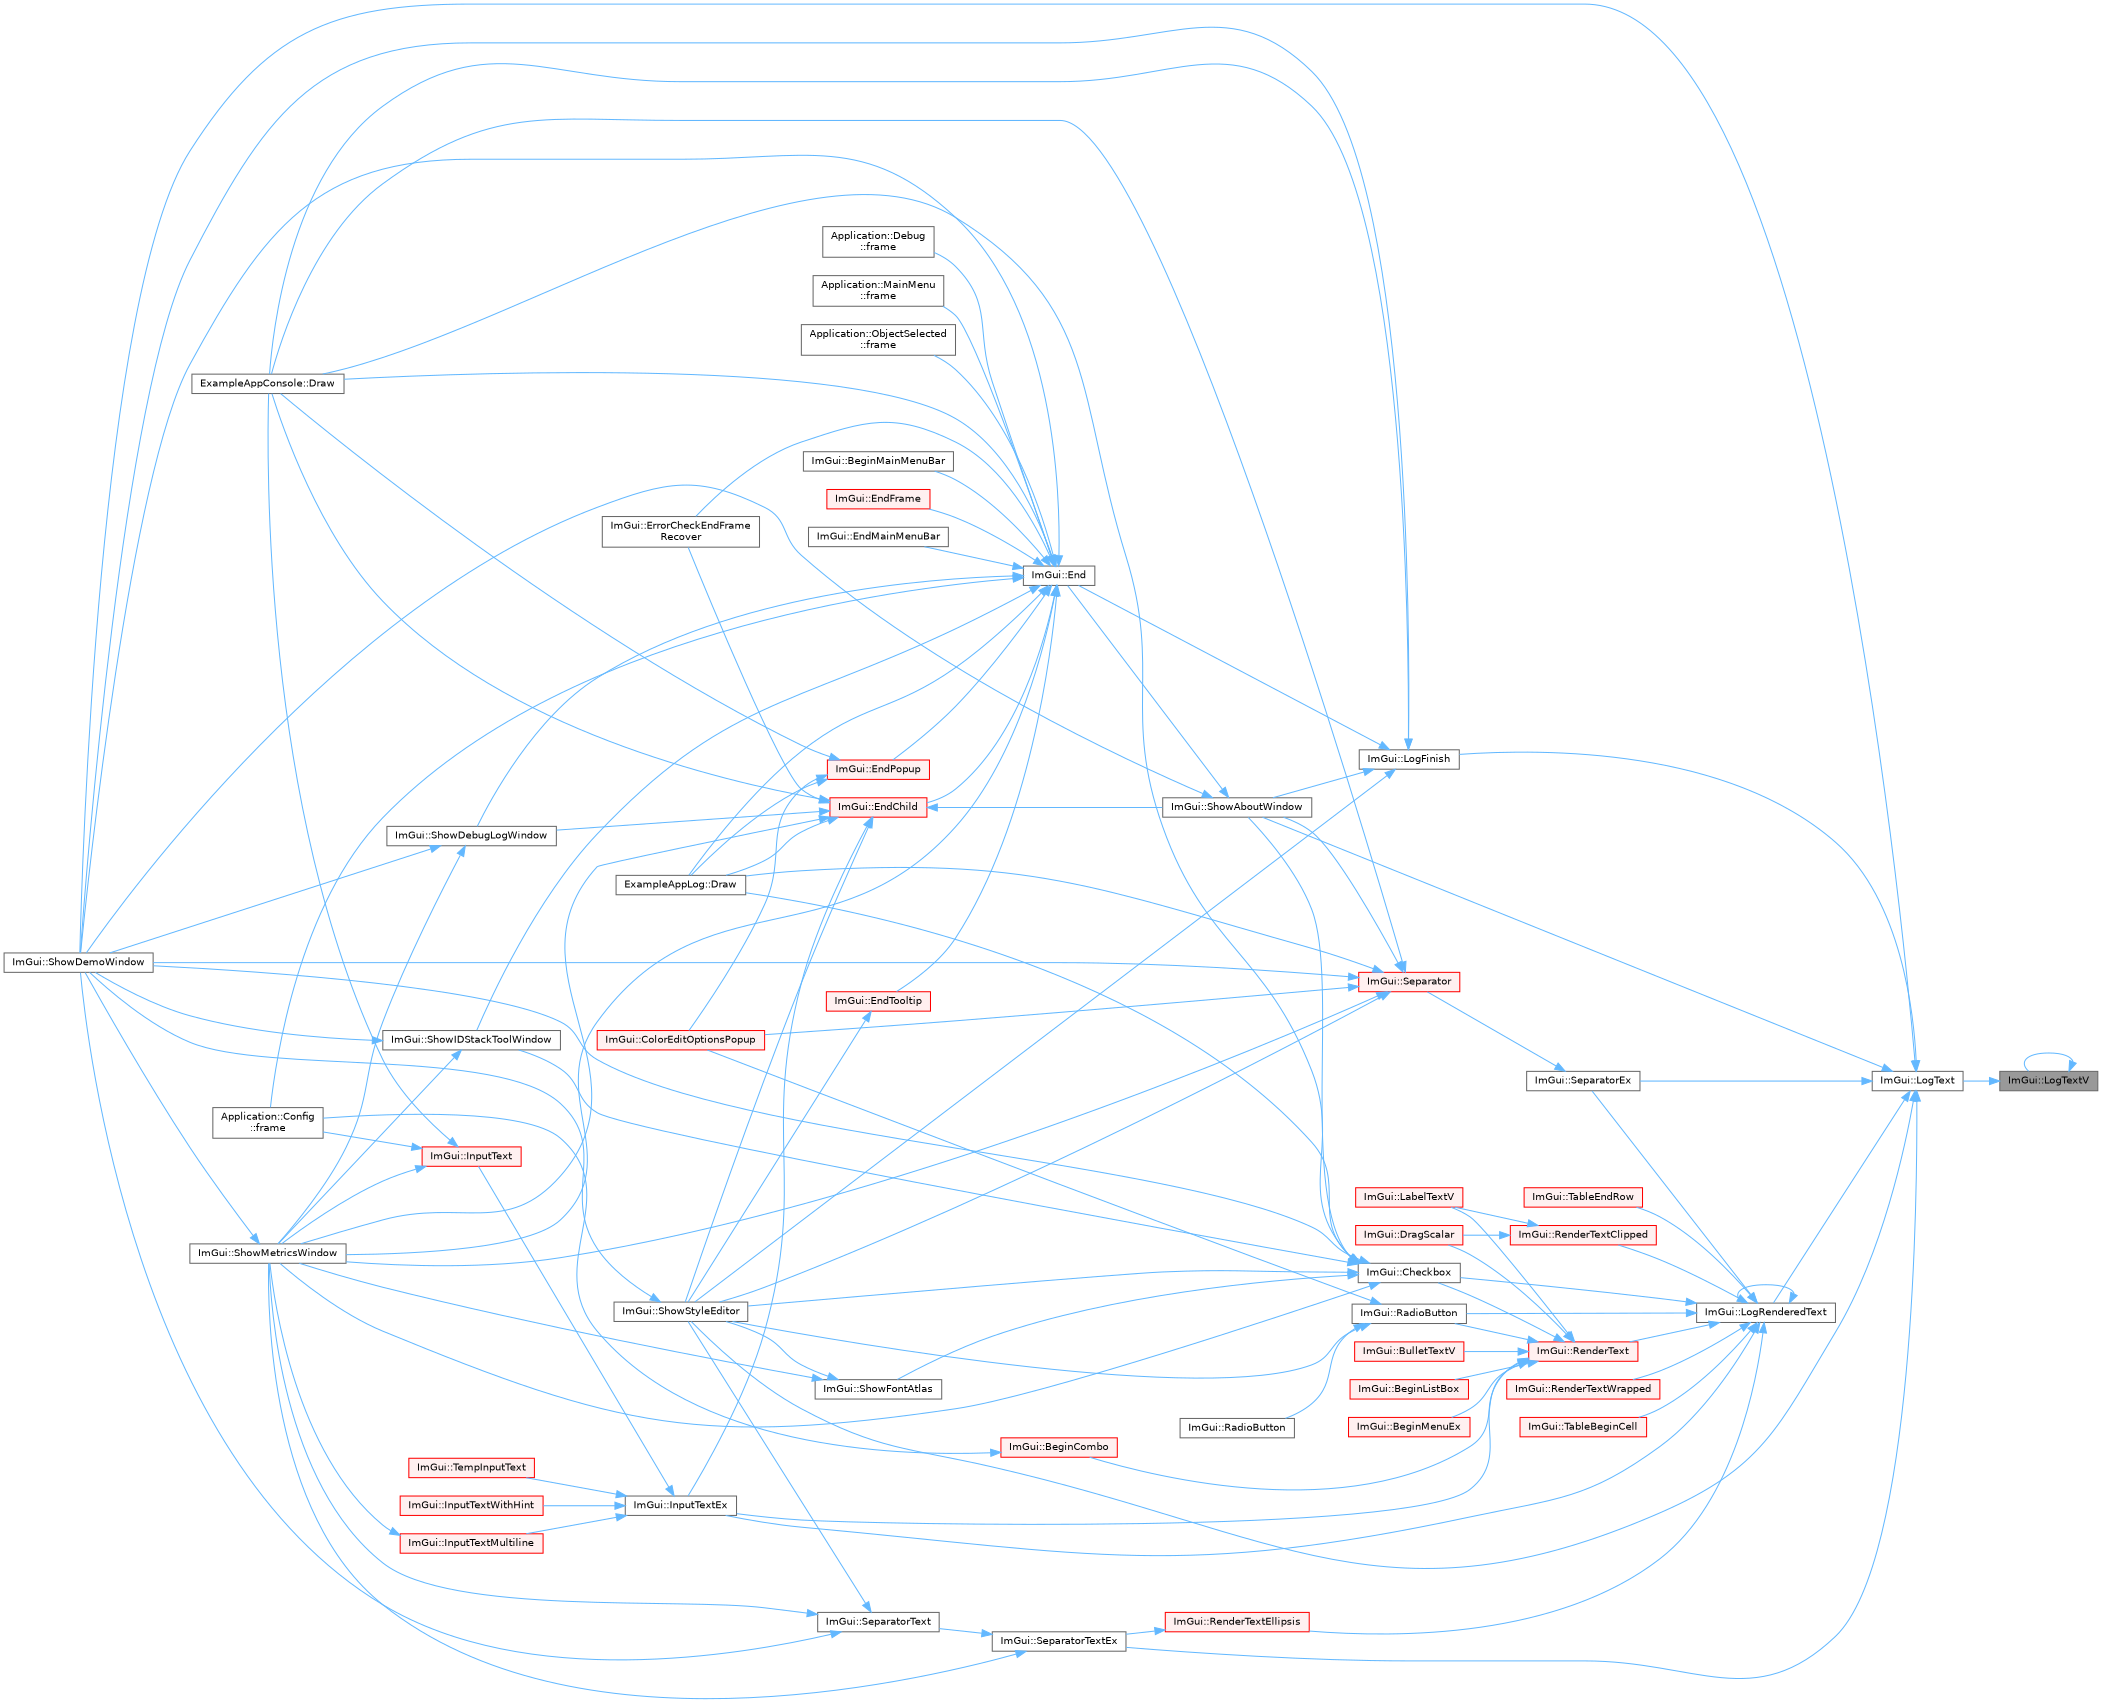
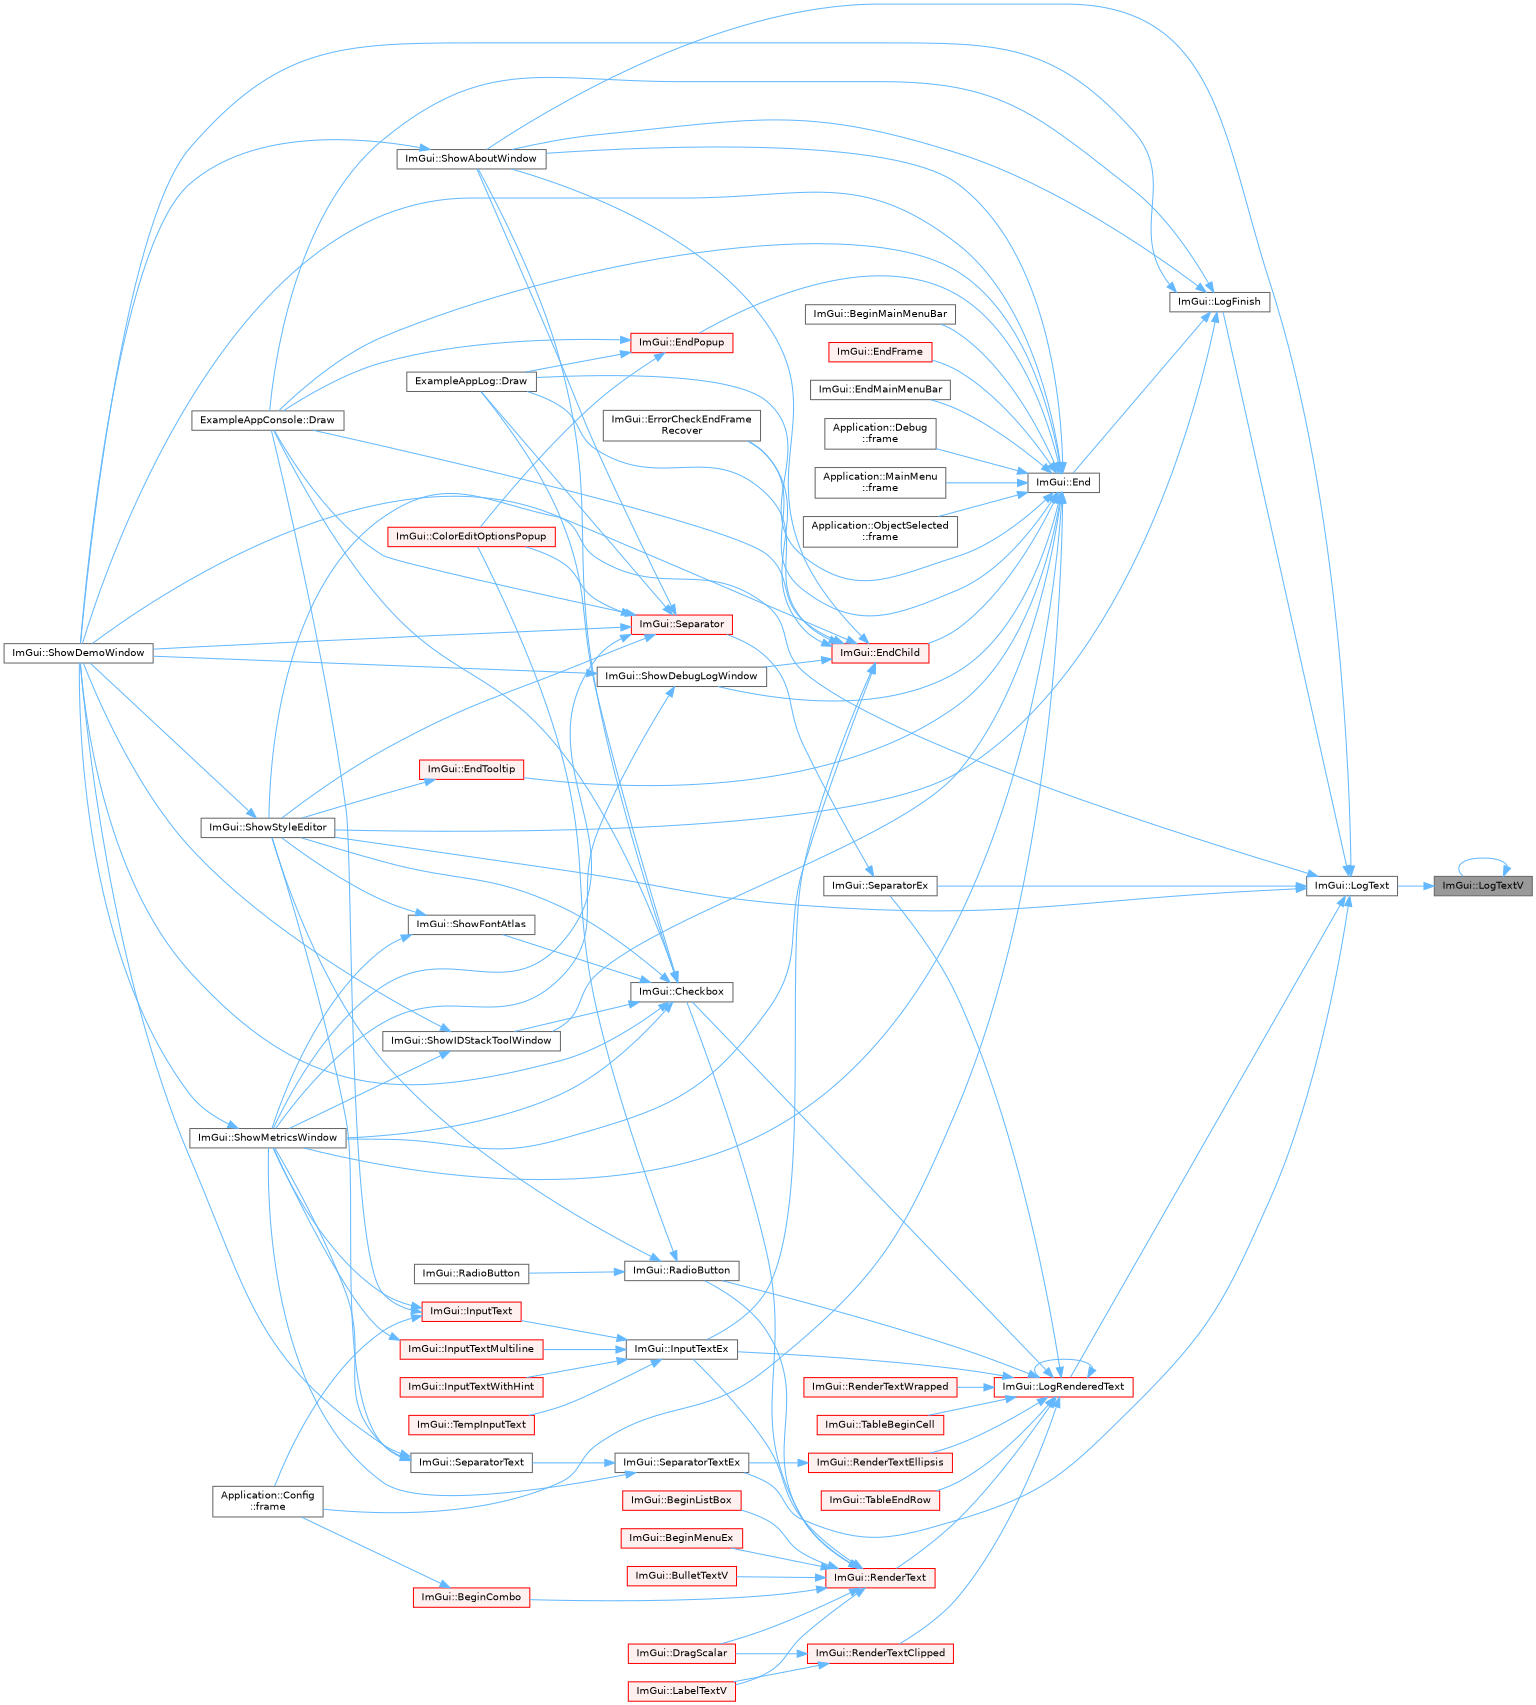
edge "ImGui::End" -> "ImGui::ShowAboutWindow": reversed
node "ImGui::LogRenderedText": color grey40 -> red
